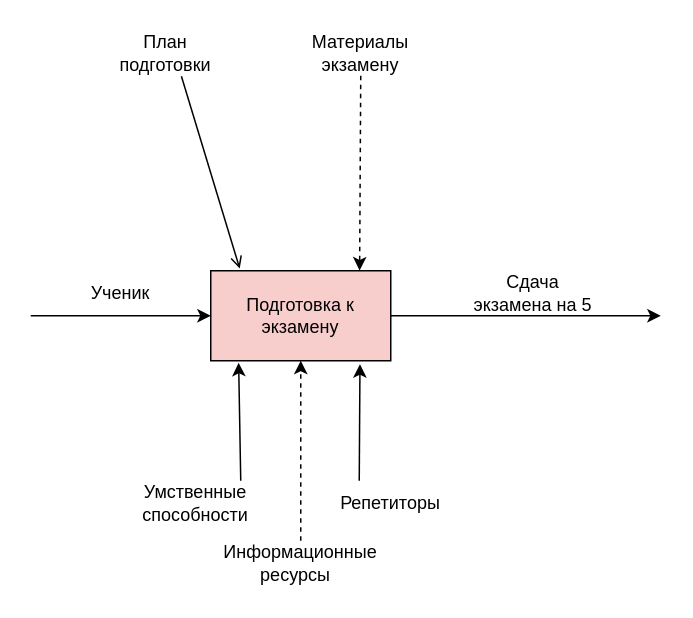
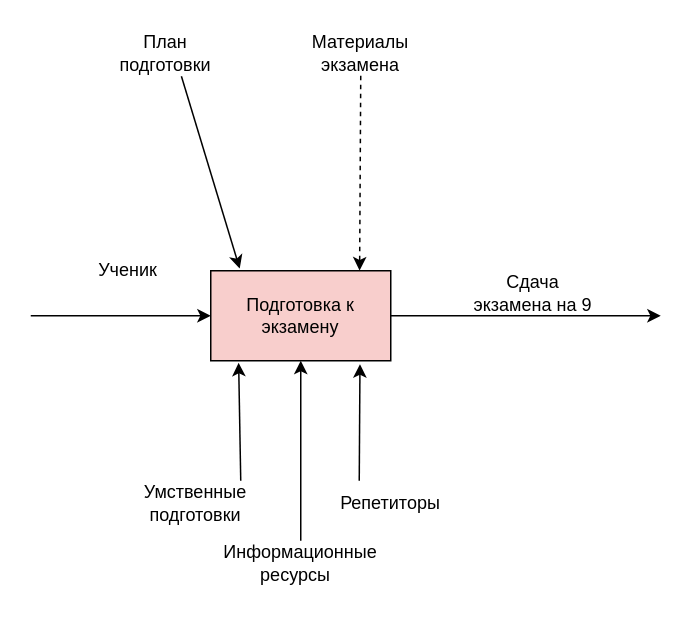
node "Материалы экзамену": label "Материалы экзамену" -> "Материалы экзамена"
edge "План подготовки" -> "Подготовка к экзамену": arrowhead open -> classic
node "Ученик": moved (121, 293) -> (128, 271)
node "Сдача экзамена на 5": label "Сдача экзамена на 5" -> "Сдача экзамена на 9"
edge "Информационные ресурсы" -> "Подготовка к экзамену": style dashed -> solid
node "Умственные способности": label "Умственные способности" -> "Умственные подготовки"
